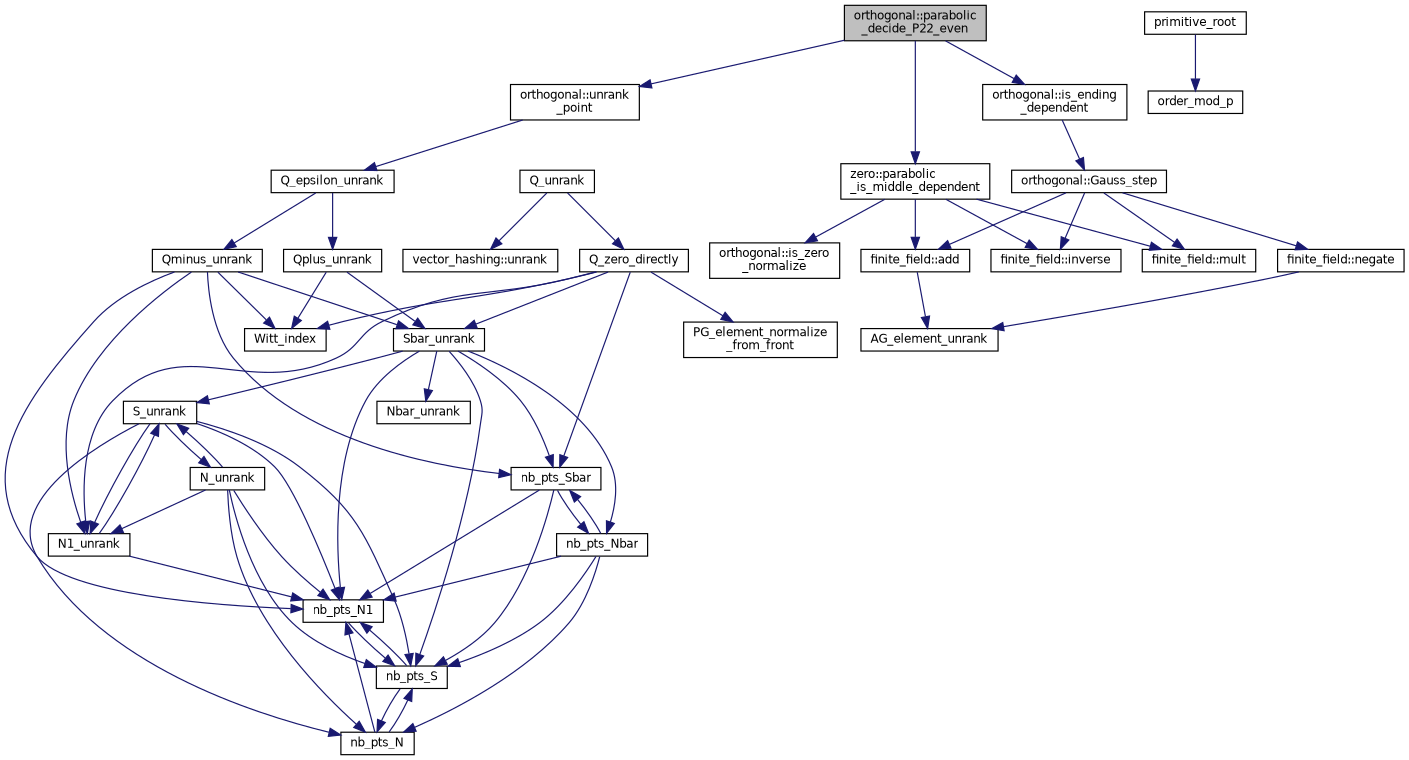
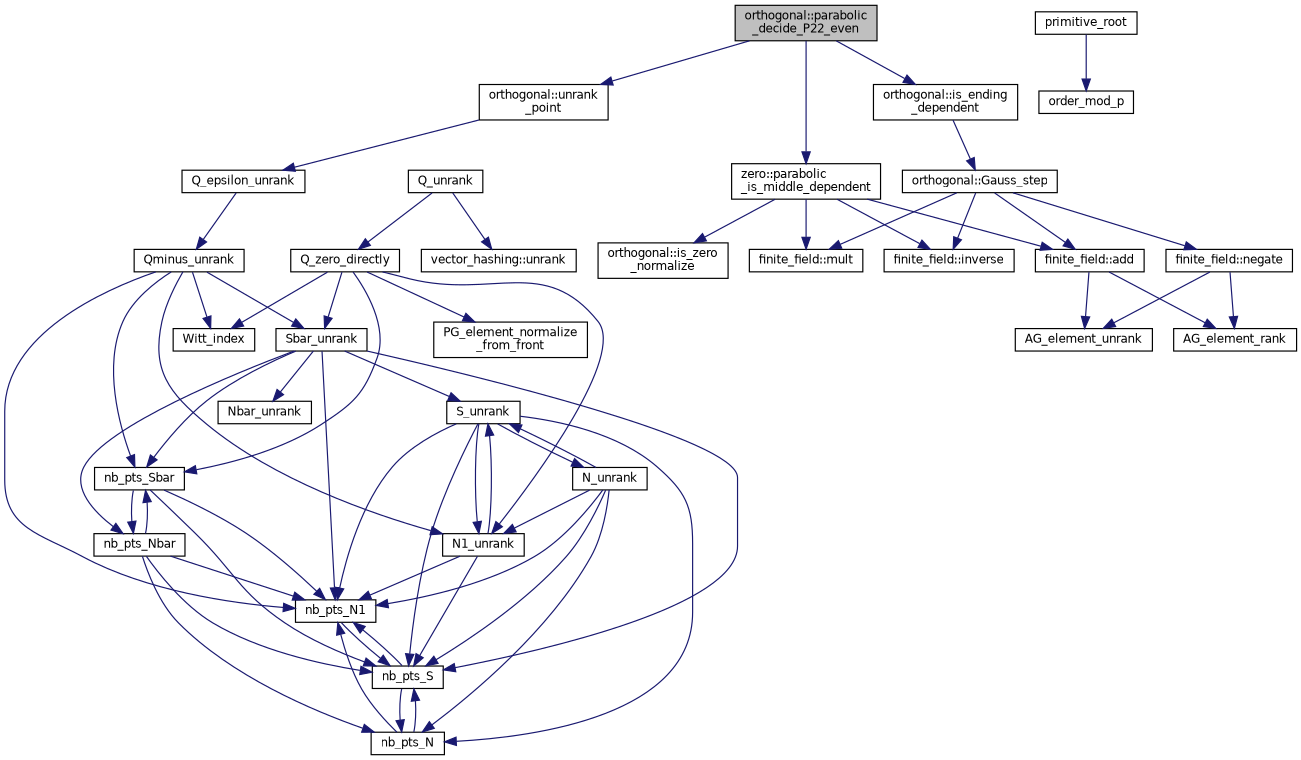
node "Qplus_unrank": removed
node "AG_element_rank": added
edge "N1_unrank" -> "nb_pts_S": added
